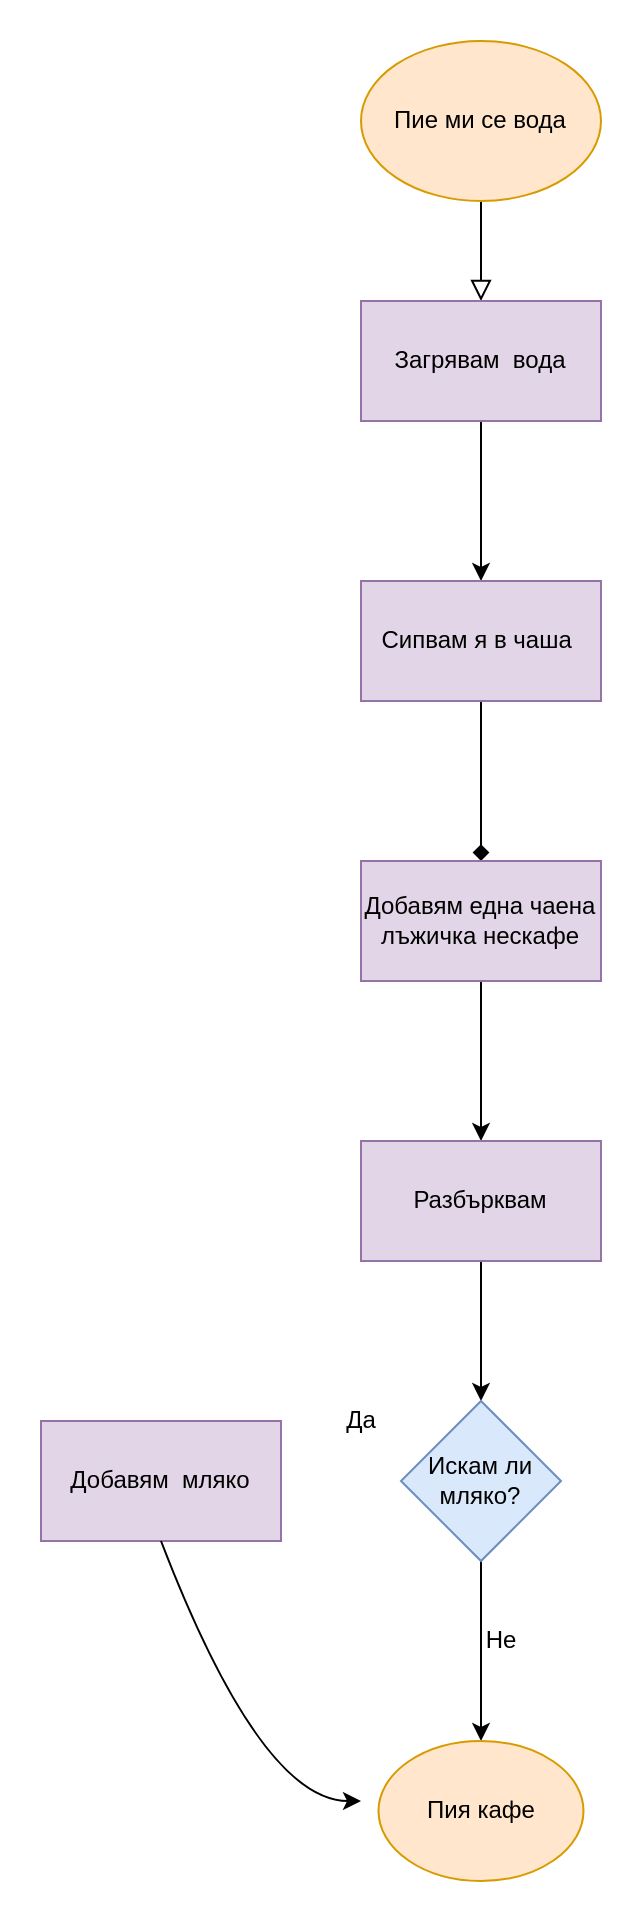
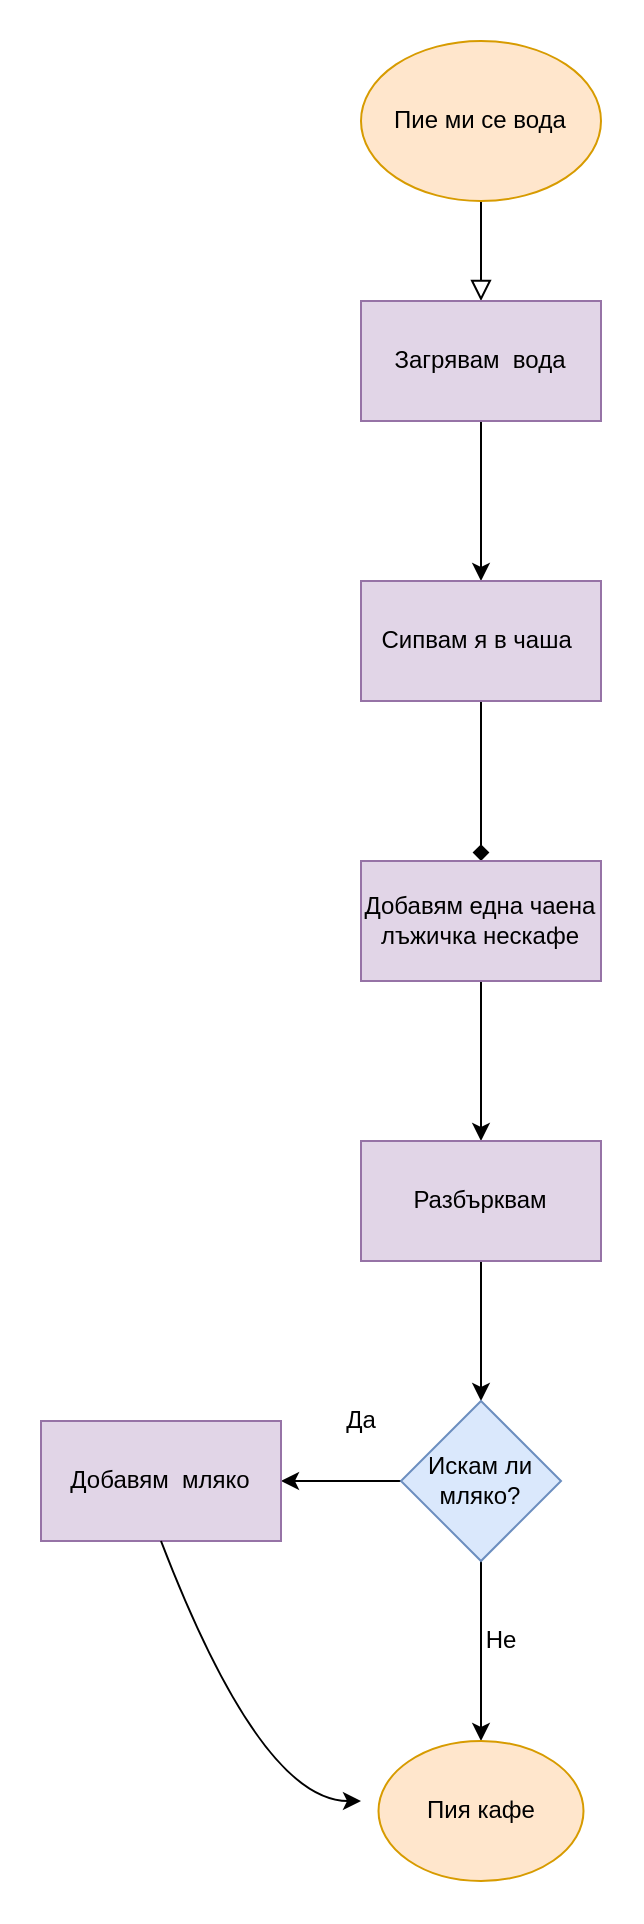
edge "Искам ли мляко?" -> "Добавям мляко": added
